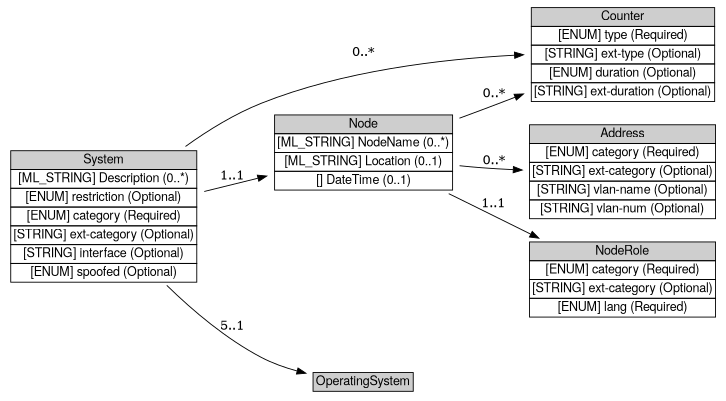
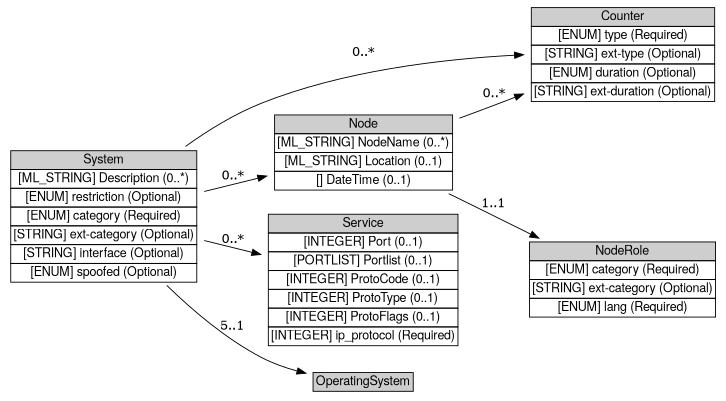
node "Address": removed
edge "System" -> "Node": label "1..1" -> "0..*"
node "Service": added
